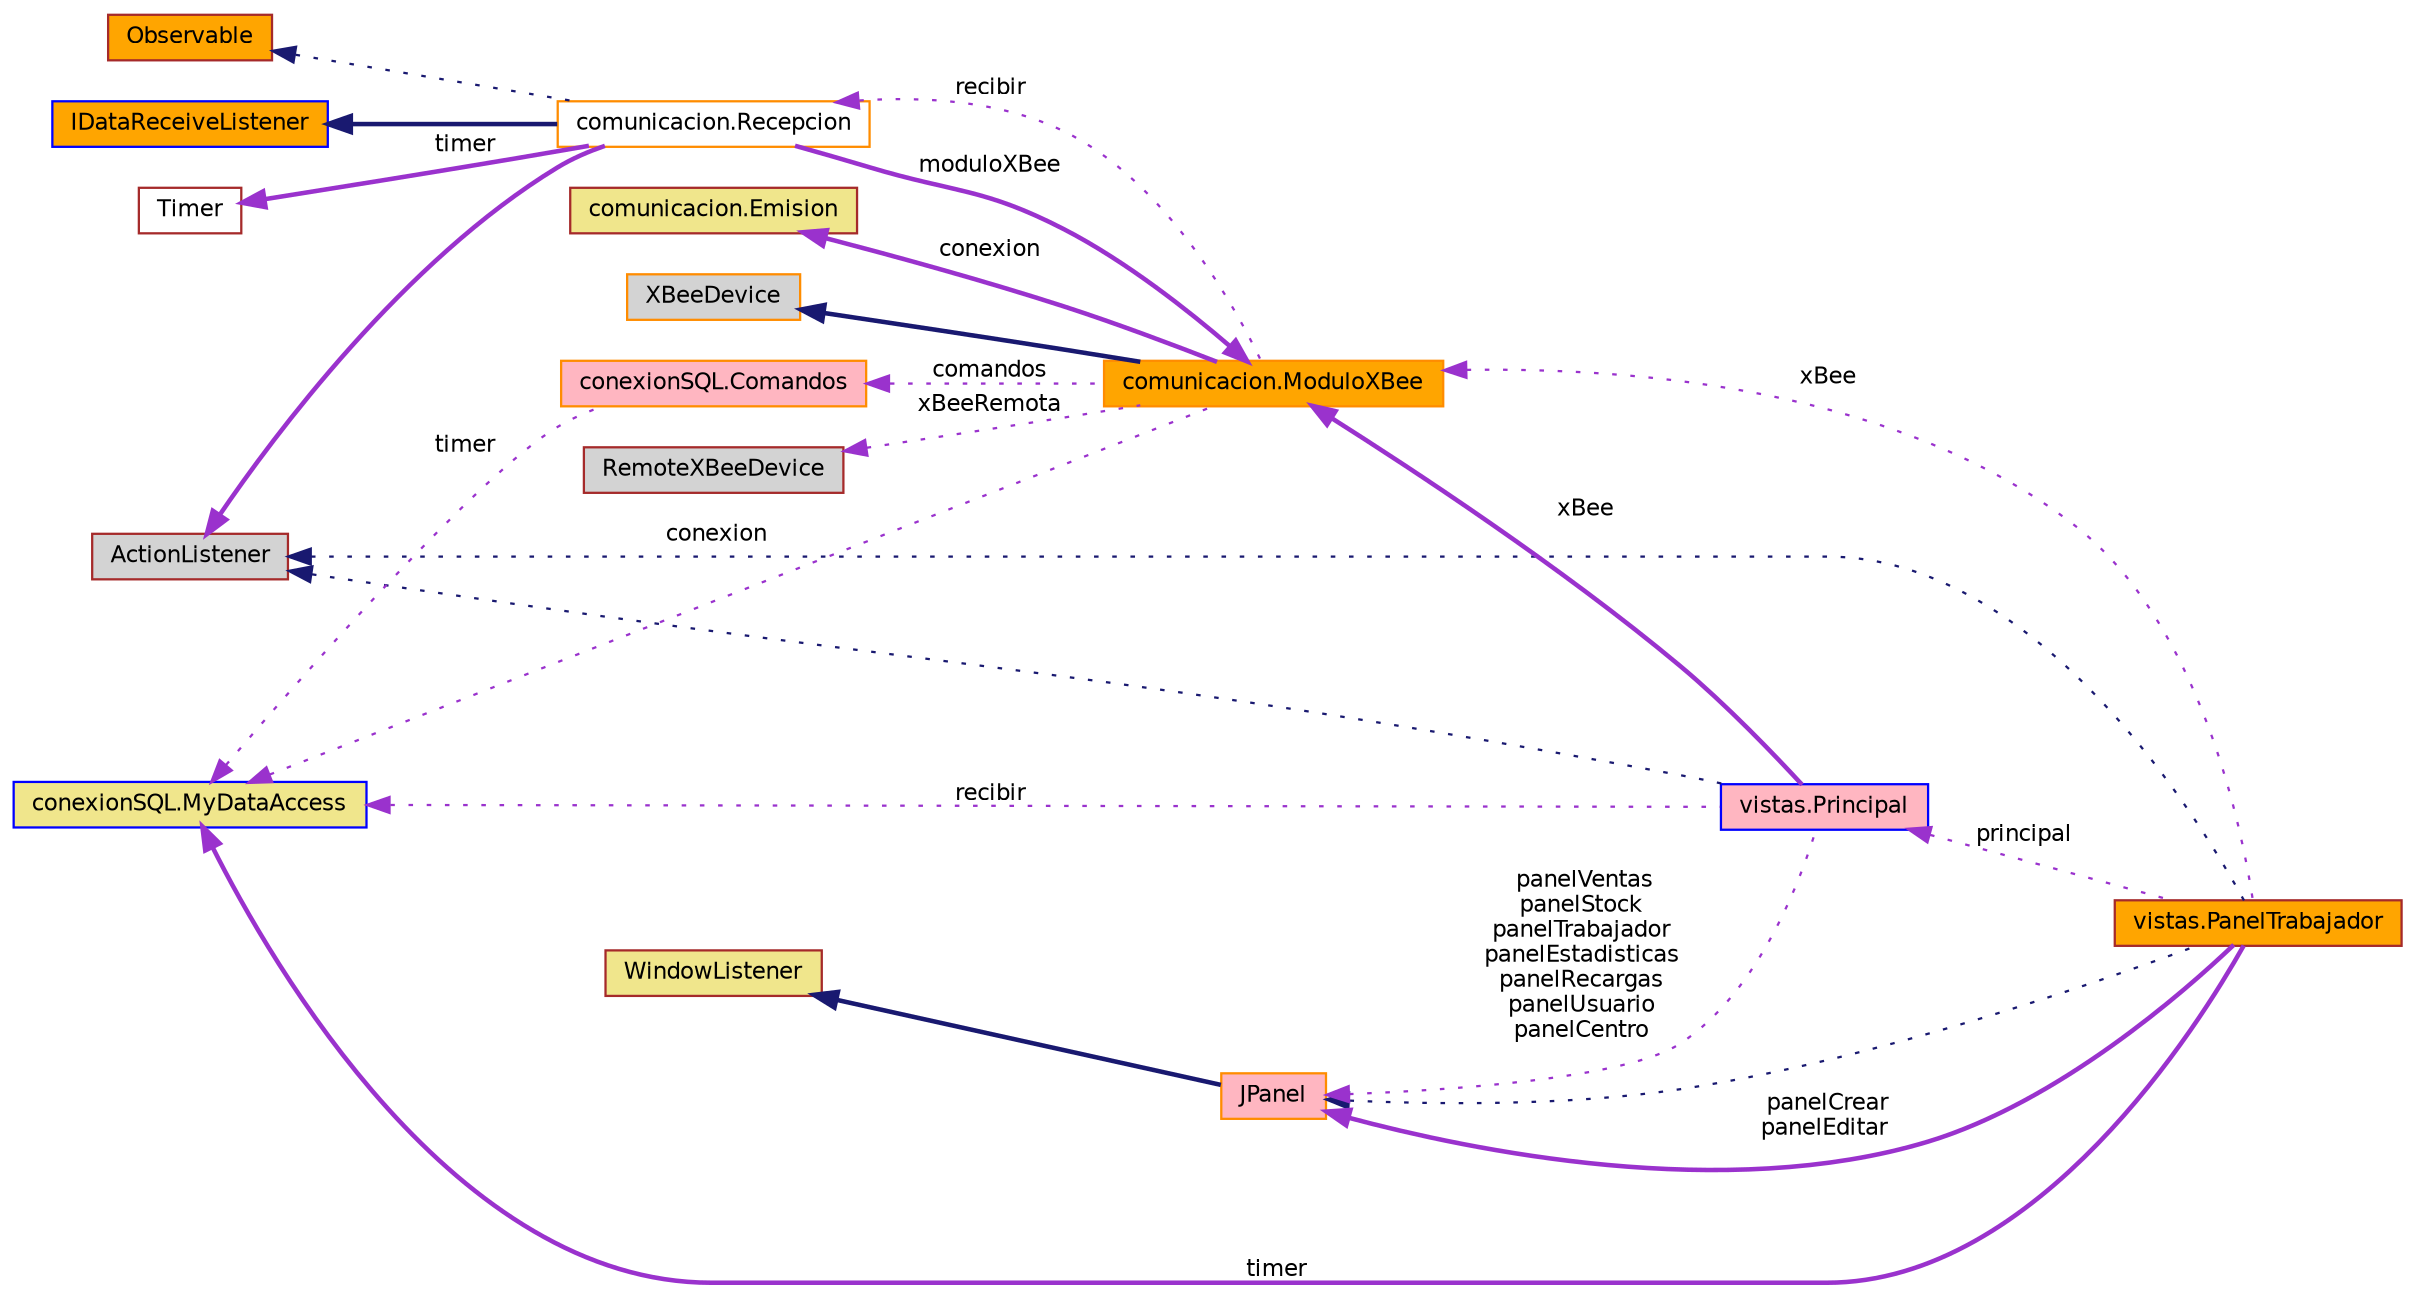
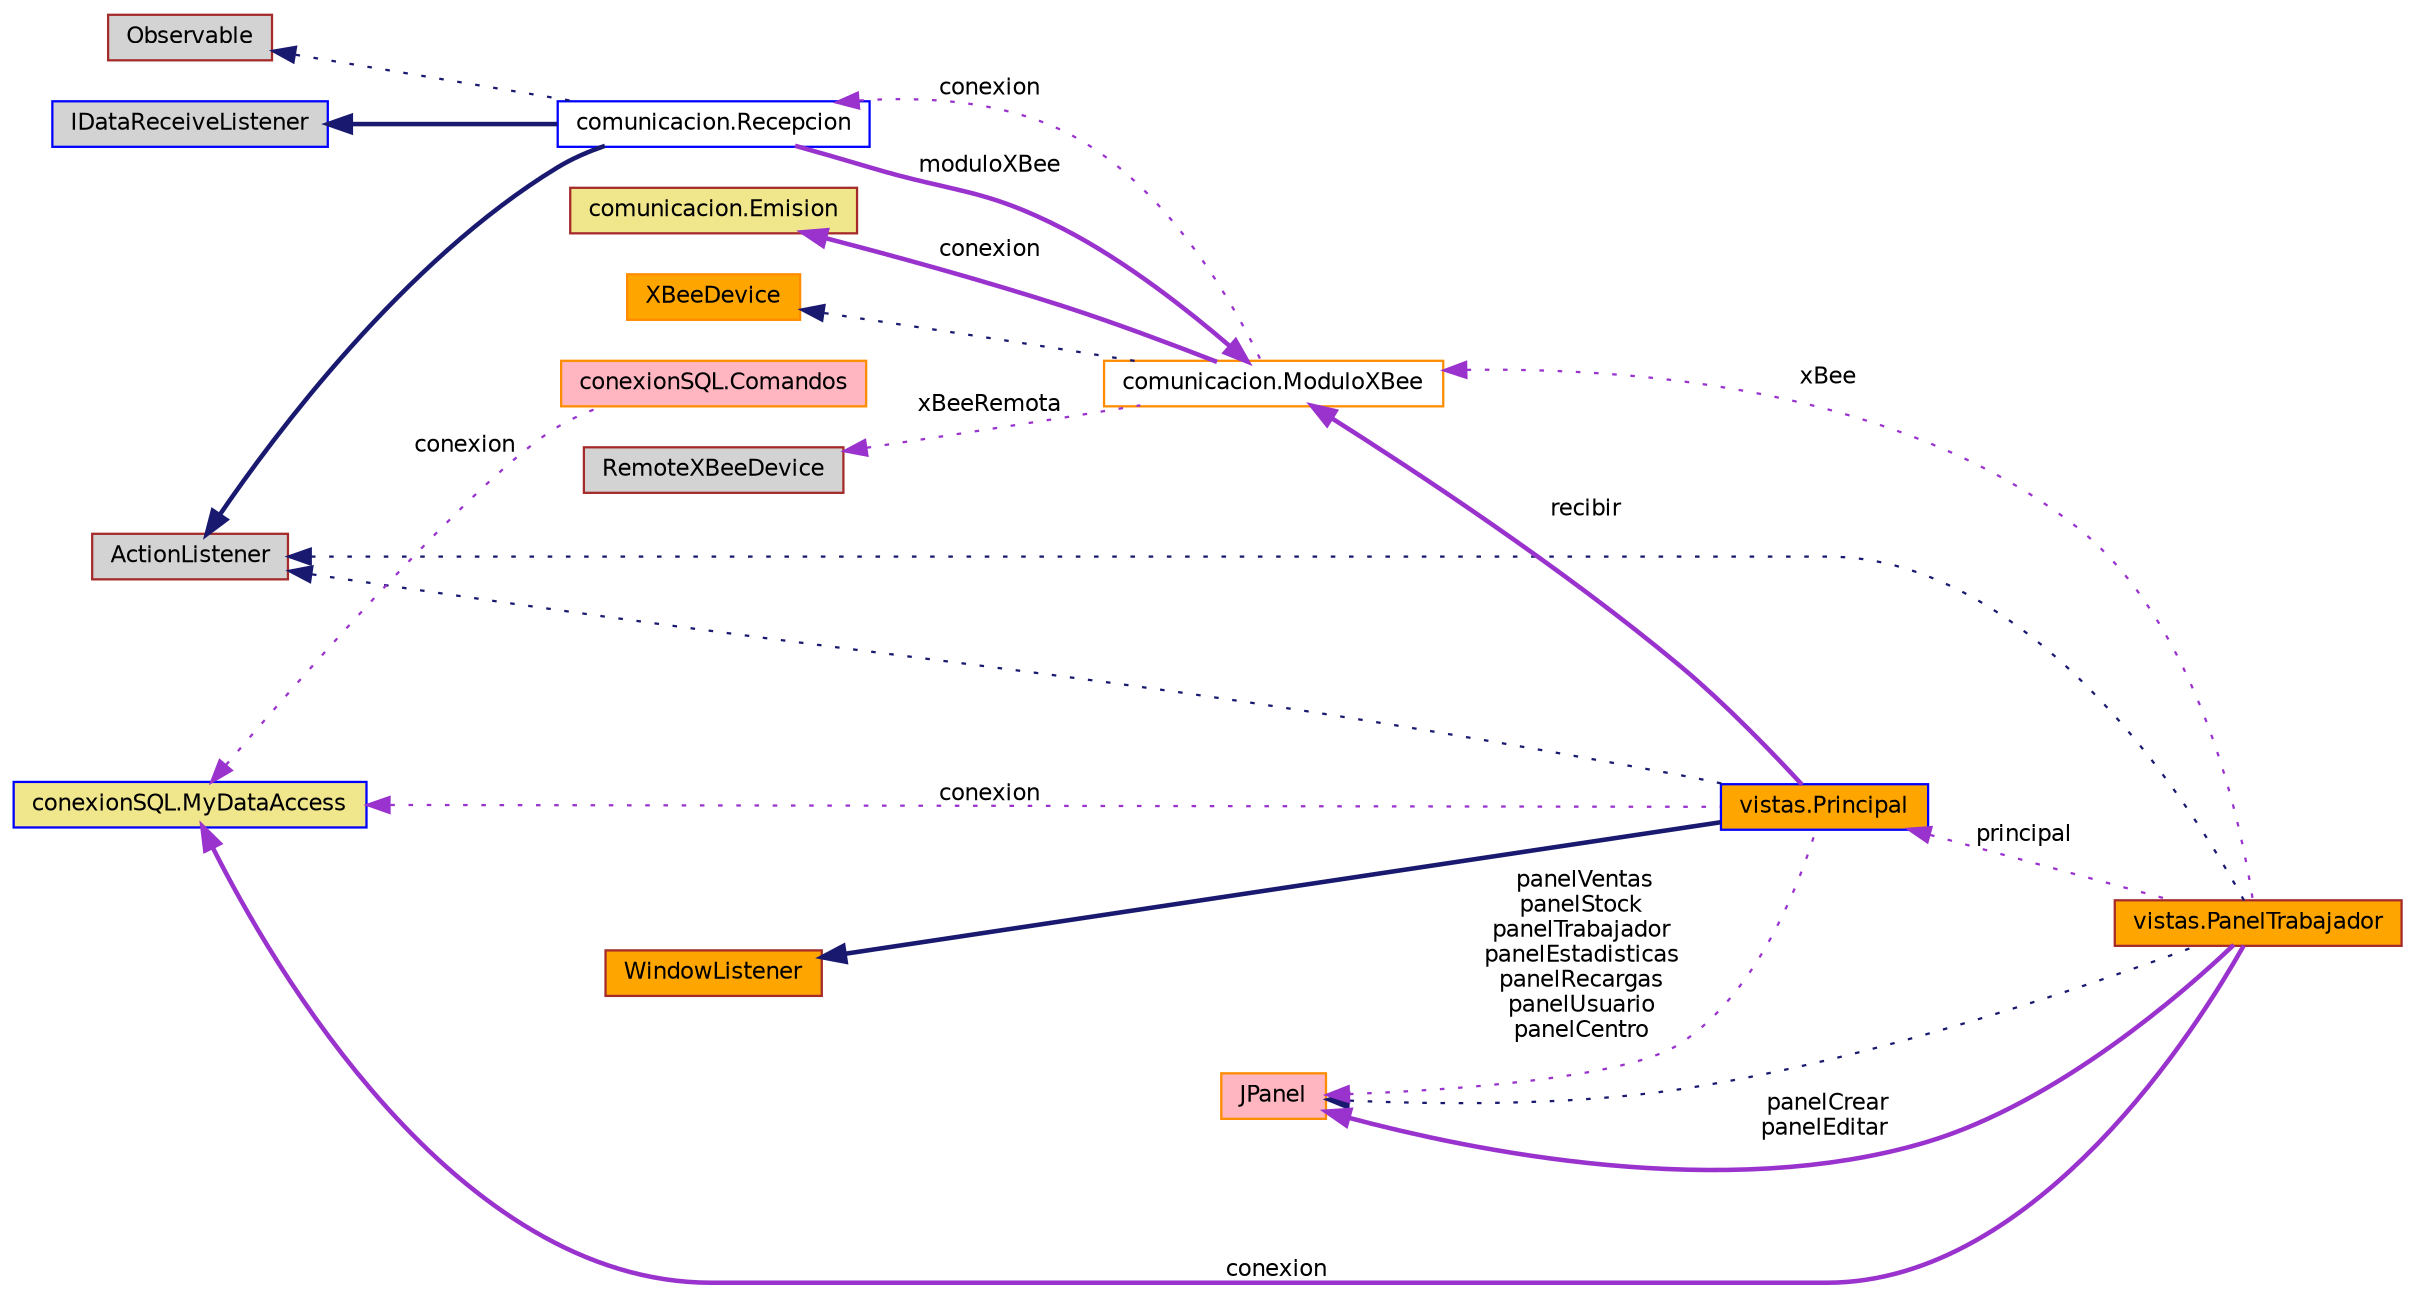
node "Observable": fillcolor orange -> lightgrey
edge "comunicacion.ModuloXBee" -> "comunicacion.Recepcion": label " recibir" -> " conexion"
node "IDataReceiveListener": fillcolor orange -> lightgrey
node "comunicacion.Recepcion": color darkorange -> blue
node "Timer": removed
node "XBeeDevice": fillcolor lightgrey -> orange
edge "comunicacion.Recepcion" -> "ActionListener": color darkorchid3 -> midnightblue
edge "comunicacion.ModuloXBee" -> "XBeeDevice": style bold -> dotted
edge "comunicacion.ModuloXBee" -> "conexionSQL.Comandos": removed, label "comandos"
node "comunicacion.ModuloXBee": fillcolor orange -> white
edge "conexionSQL.Comandos" -> "conexionSQL.MyDataAccess": label " timer" -> " conexion"
edge "vistas.Principal" -> "comunicacion.ModuloXBee": label " xBee" -> " recibir"
edge "comunicacion.ModuloXBee" -> "conexionSQL.MyDataAccess": removed, label "conexion"
edge "vistas.Principal" -> "conexionSQL.MyDataAccess": label " recibir" -> " conexion"
node "vistas.Principal": fillcolor lightpink -> orange
node "WindowListener": fillcolor khaki -> orange
edge "JPanel" -> "WindowListener": now "vistas.Principal" -> "WindowListener"
edge "vistas.PanelTrabajador" -> "conexionSQL.MyDataAccess": label " timer" -> " conexion"
